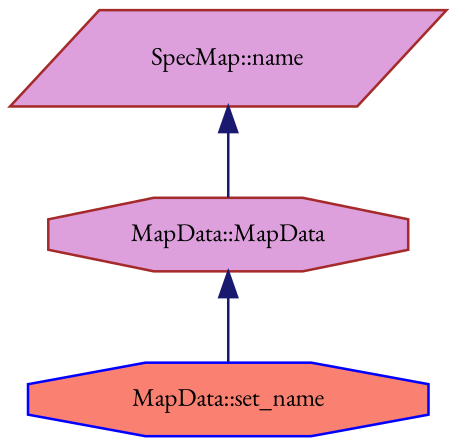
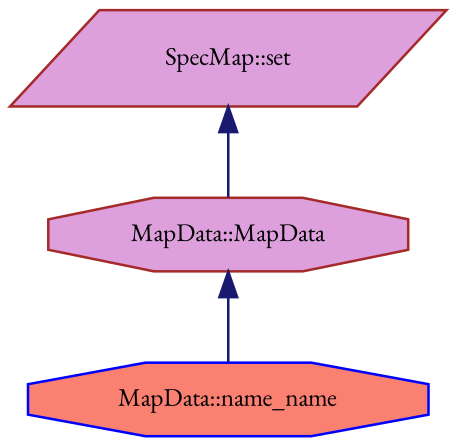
node "SpecMap::name": label "SpecMap::name" -> "SpecMap::set"
node "MapData::set_name": label "MapData::set_name" -> "MapData::name_name"
